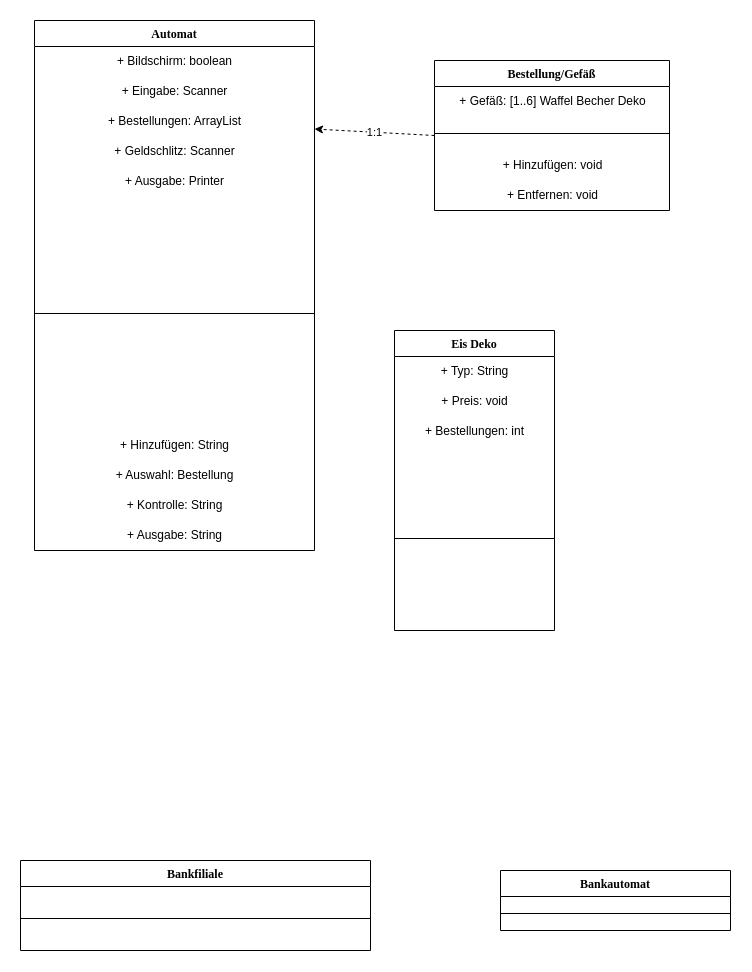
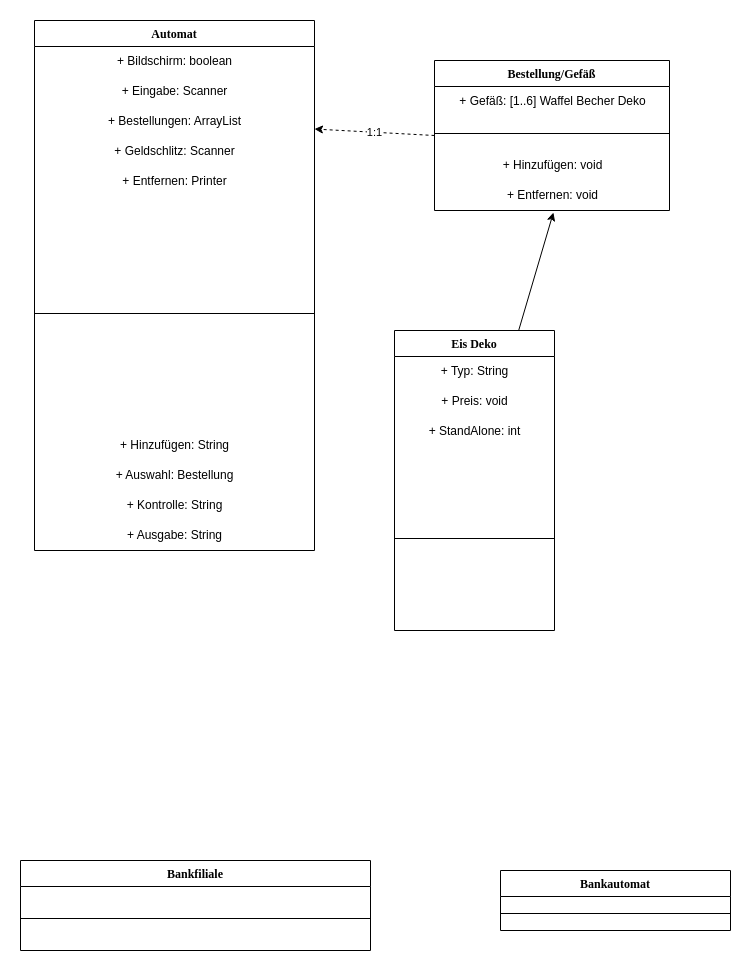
node "+ Ausgabe: Printer": label "+ Ausgabe: Printer" -> "+ Entfernen: Printer"
edge "Eis Deko" -> "+ Entfernen: void": added
node "+ Bestellungen: int": label "+ Bestellungen: int" -> "+ StandAlone: int"
